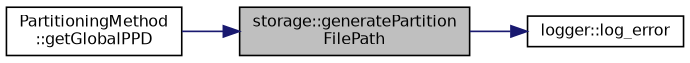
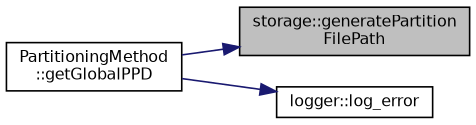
edge "storage::generatePartition FilePath" -> "logger::log_error": now "PartitioningMethod ::getGlobalPPD" -> "logger::log_error"
